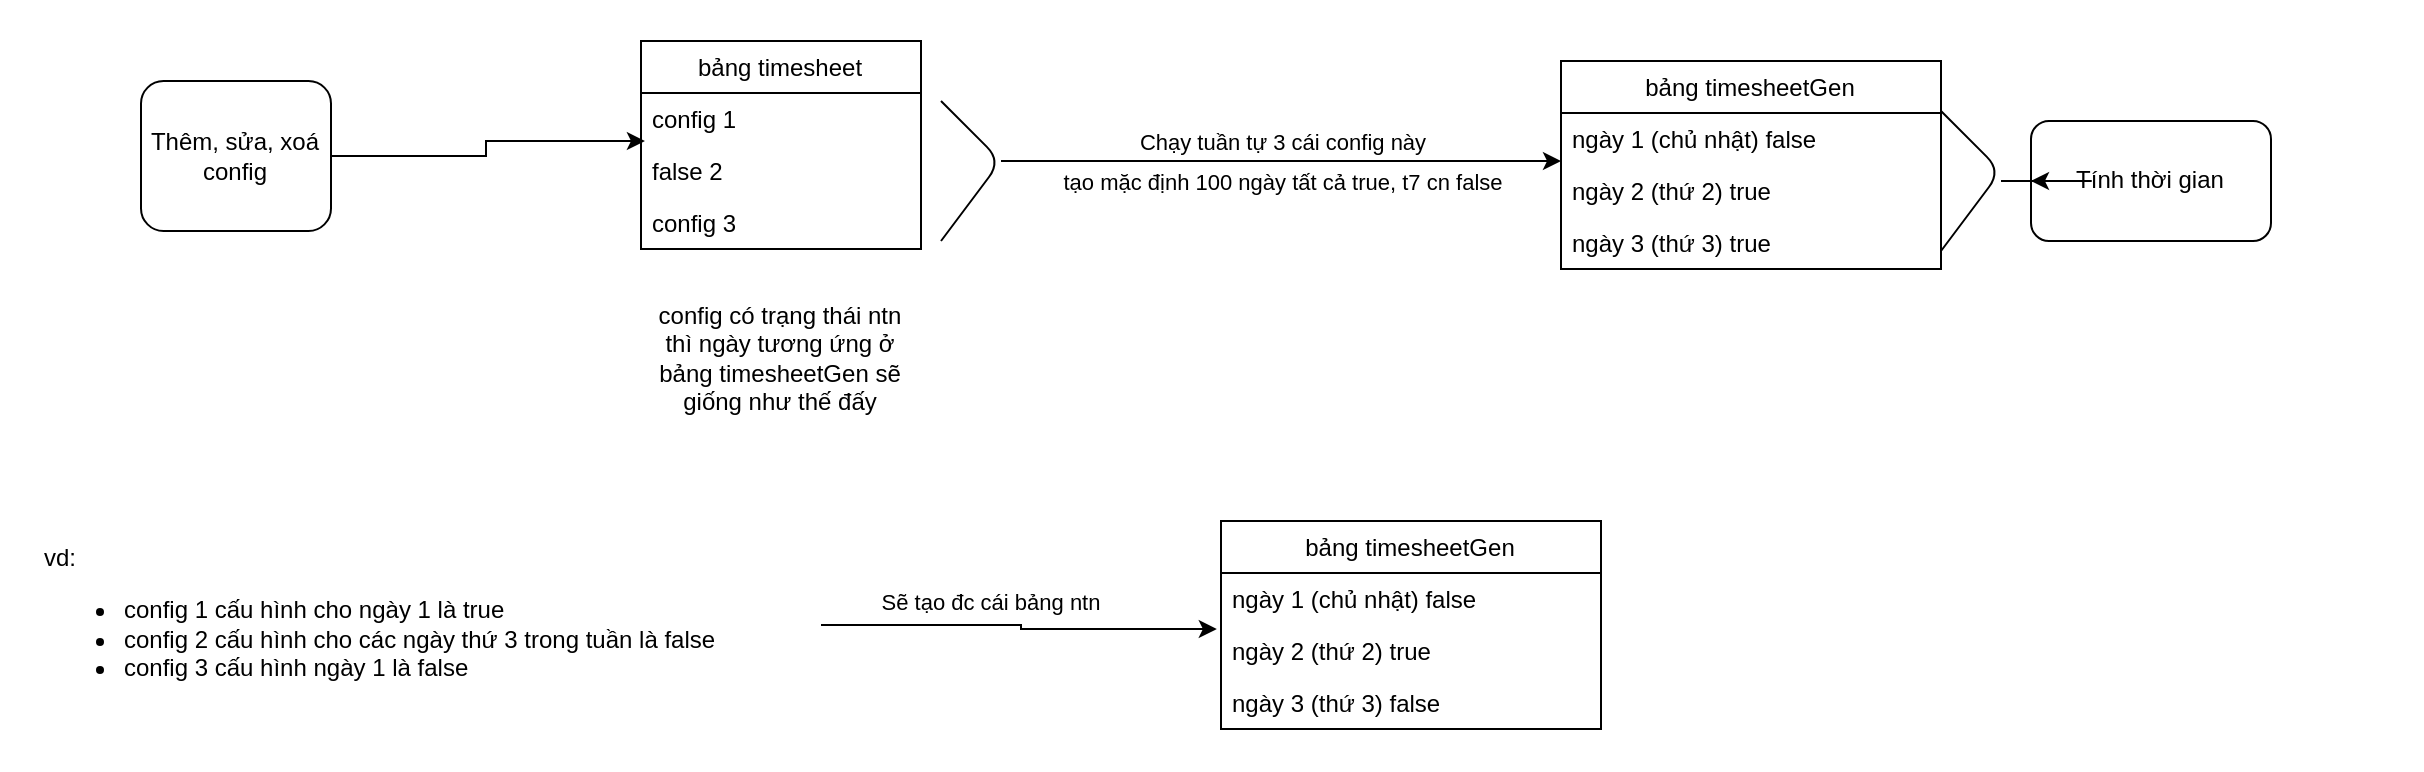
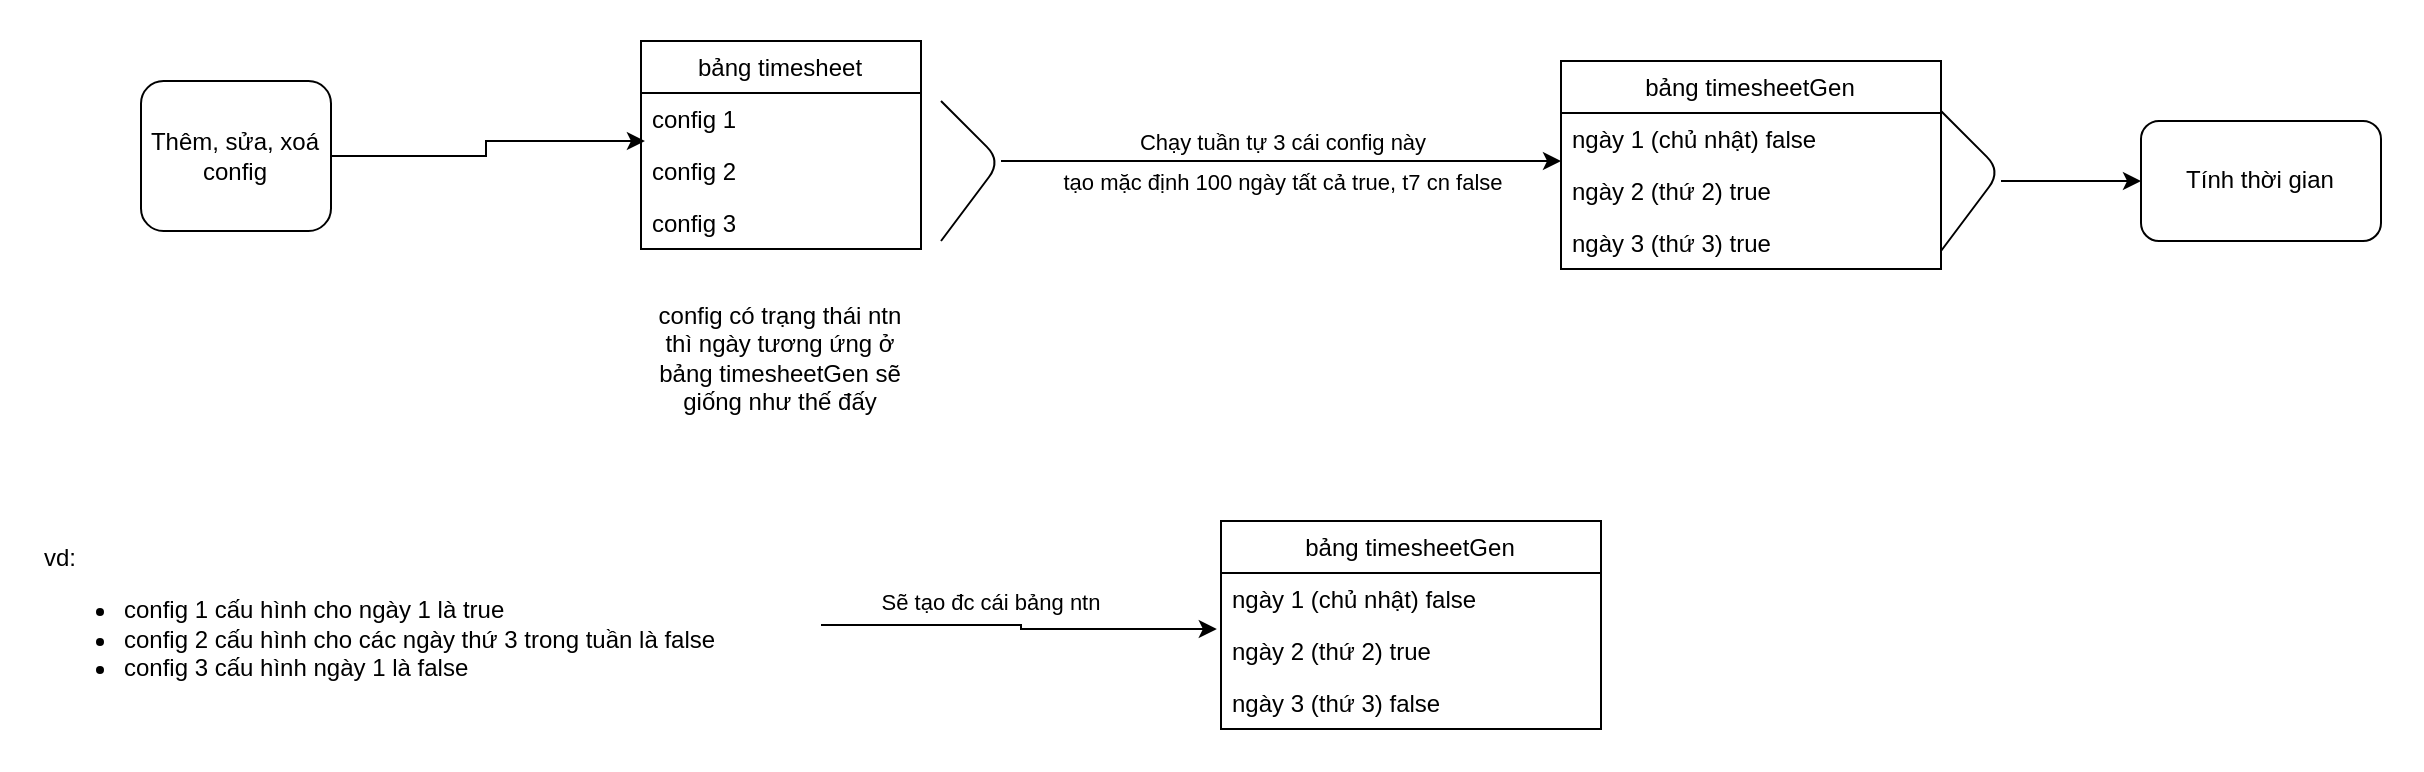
node "false 2": label "false 2" -> "config 2"
node "Tính thời gian": moved (2151, 181) -> (2261, 181)
